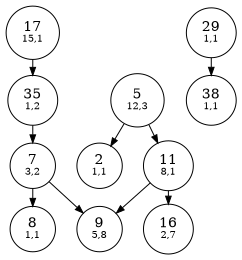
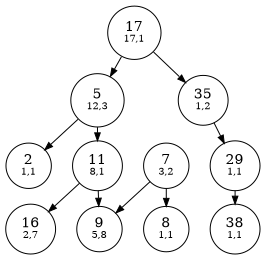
node "17": text "15,1" -> "17,1"
edge "17" -> "5": added
edge "35" -> "7": now "35" -> "29"
